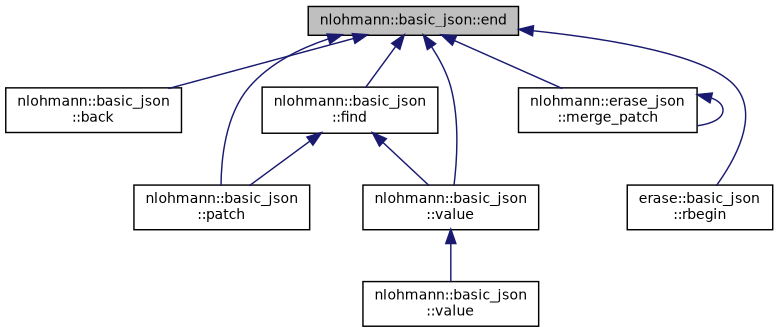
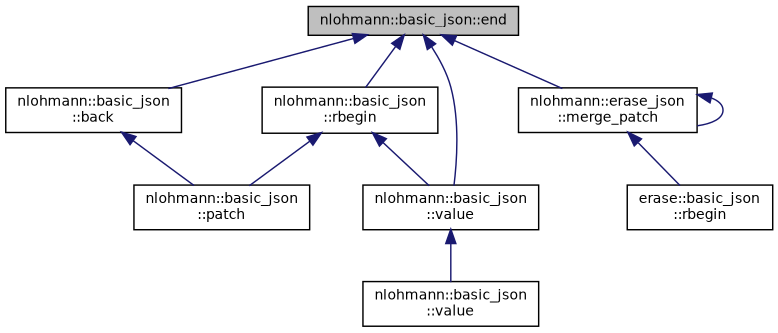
edge "erase::basic_json ::rbegin" -> "nlohmann::basic_json::end": now "erase::basic_json ::rbegin" -> "nlohmann::erase_json ::merge_patch"
edge "nlohmann::basic_json ::patch" -> "nlohmann::basic_json::end": now "nlohmann::basic_json ::patch" -> "nlohmann::basic_json ::back"
node "nlohmann::basic_json ::find": label "nlohmann::basic_json ::find" -> "nlohmann::basic_json ::rbegin"
